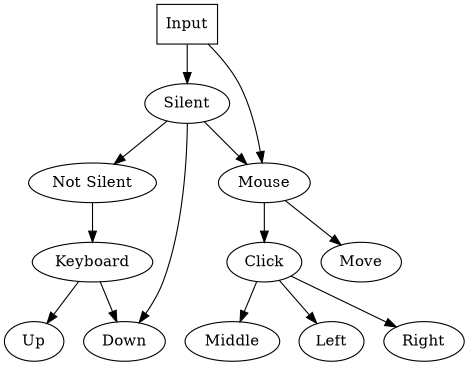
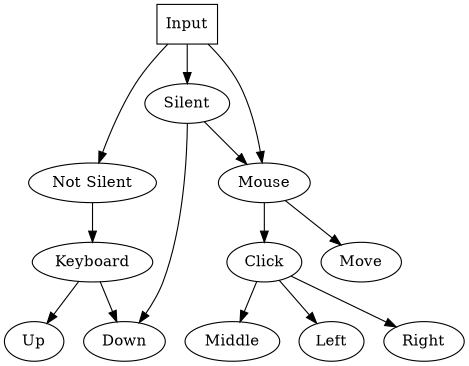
edge "Silent" -> "Not Silent": now "Input" -> "Not Silent"
